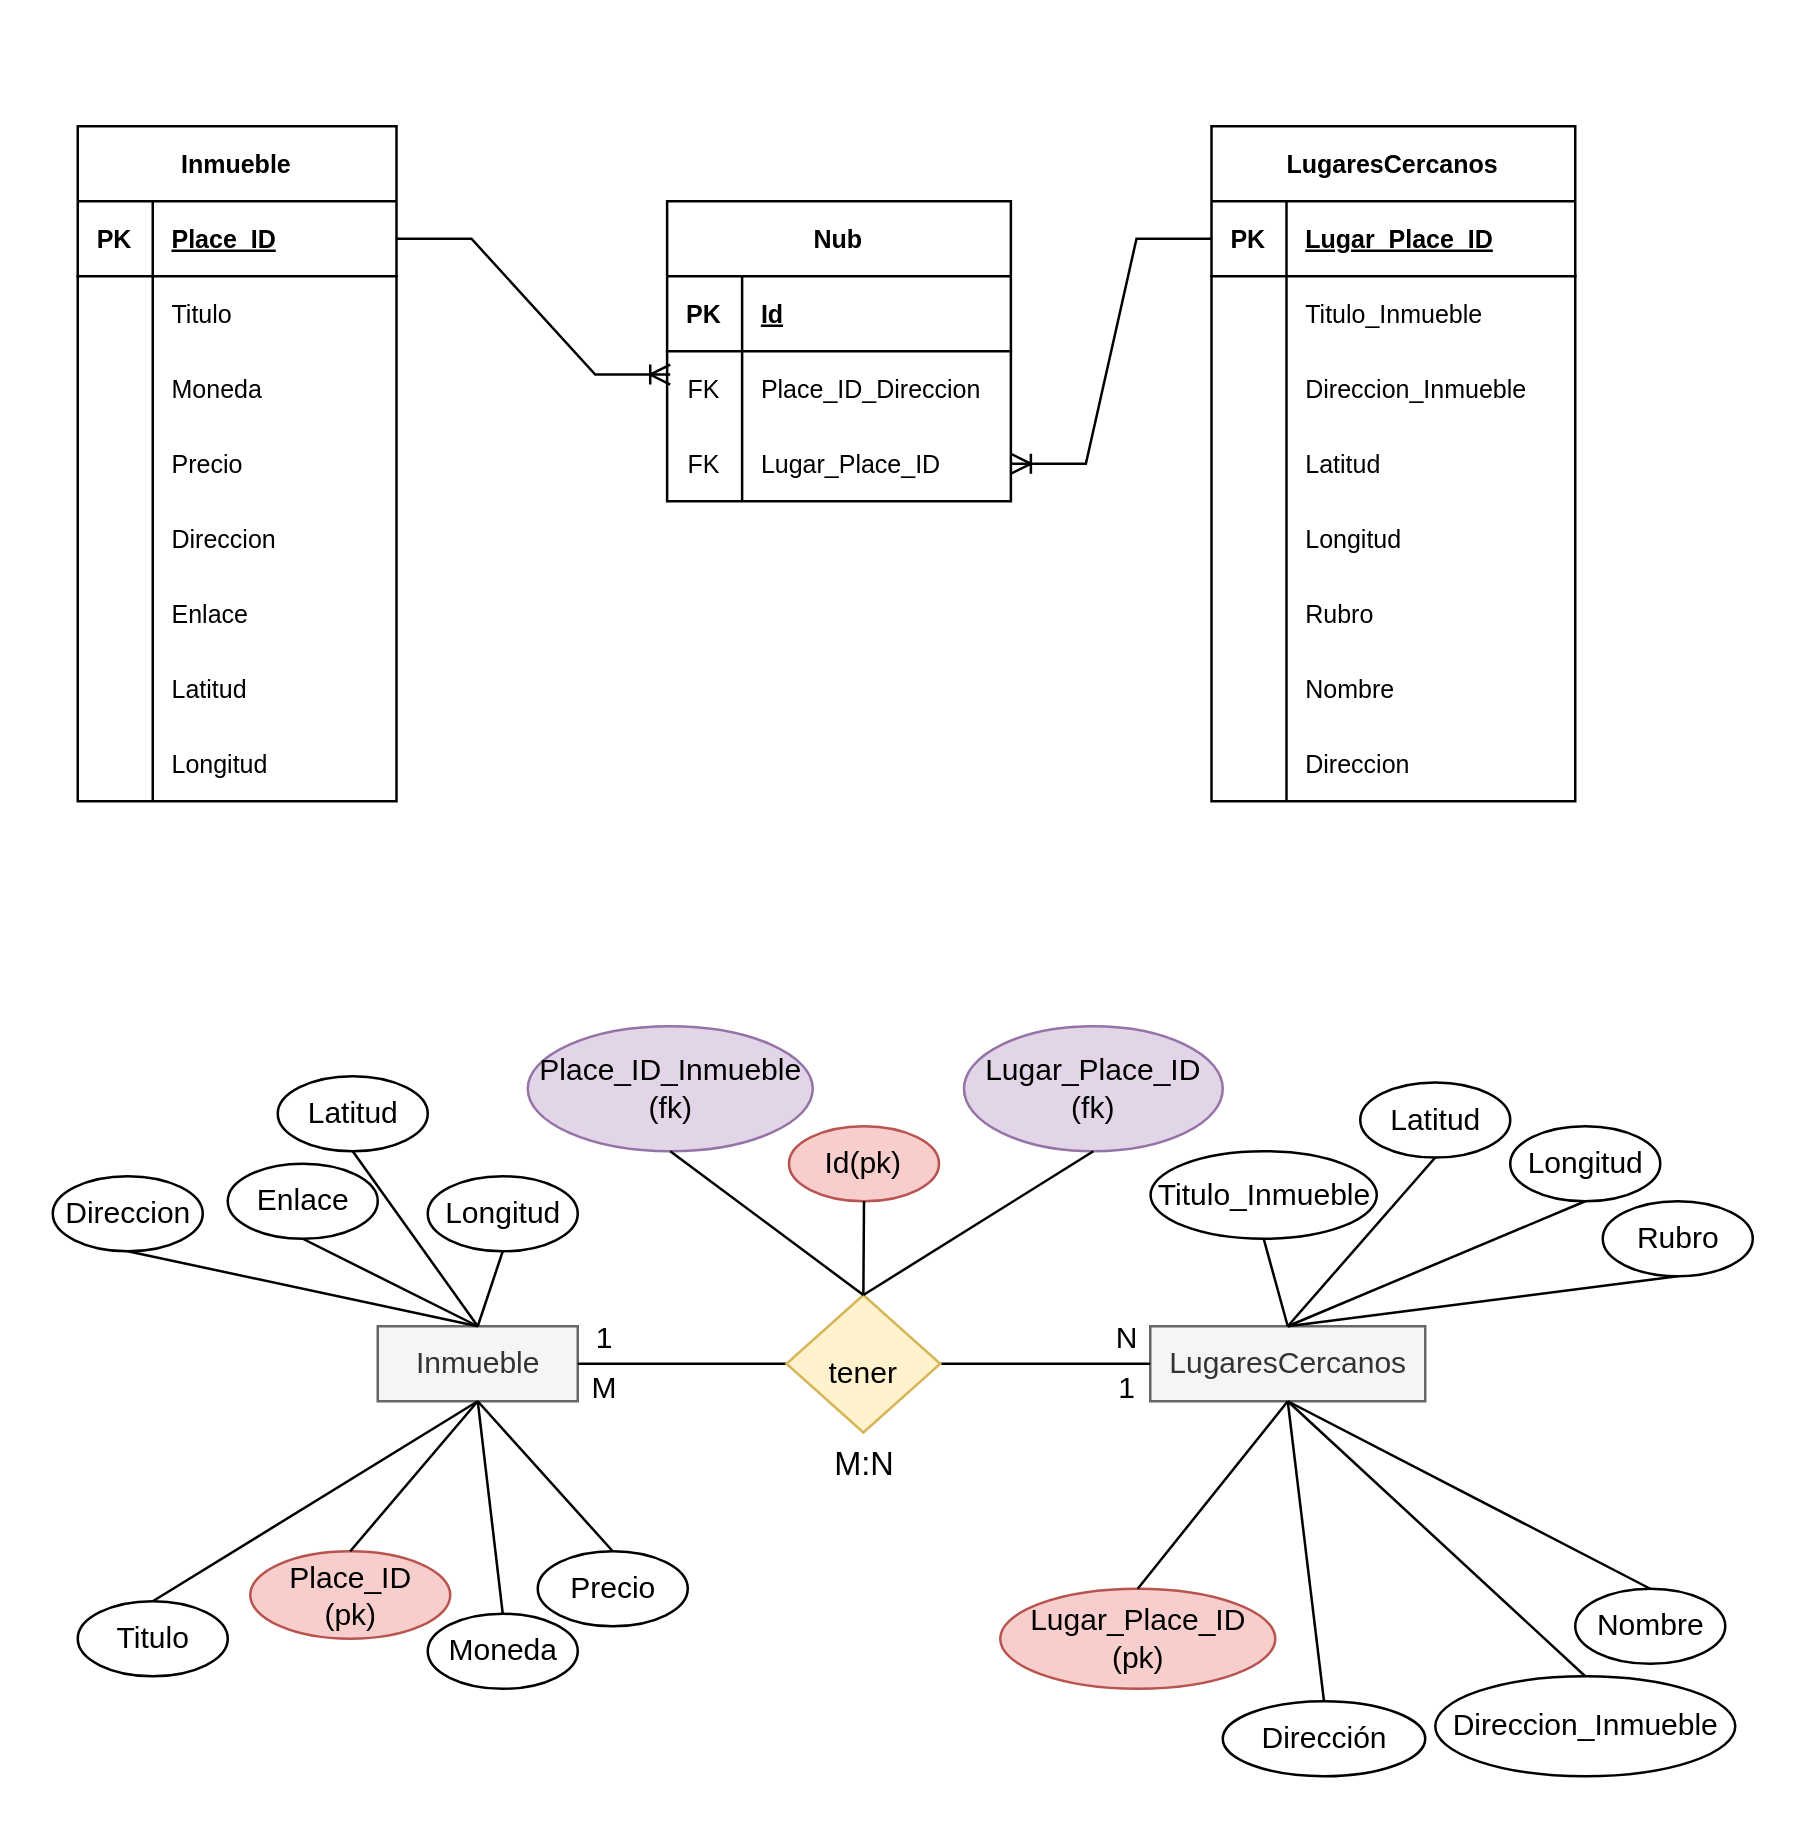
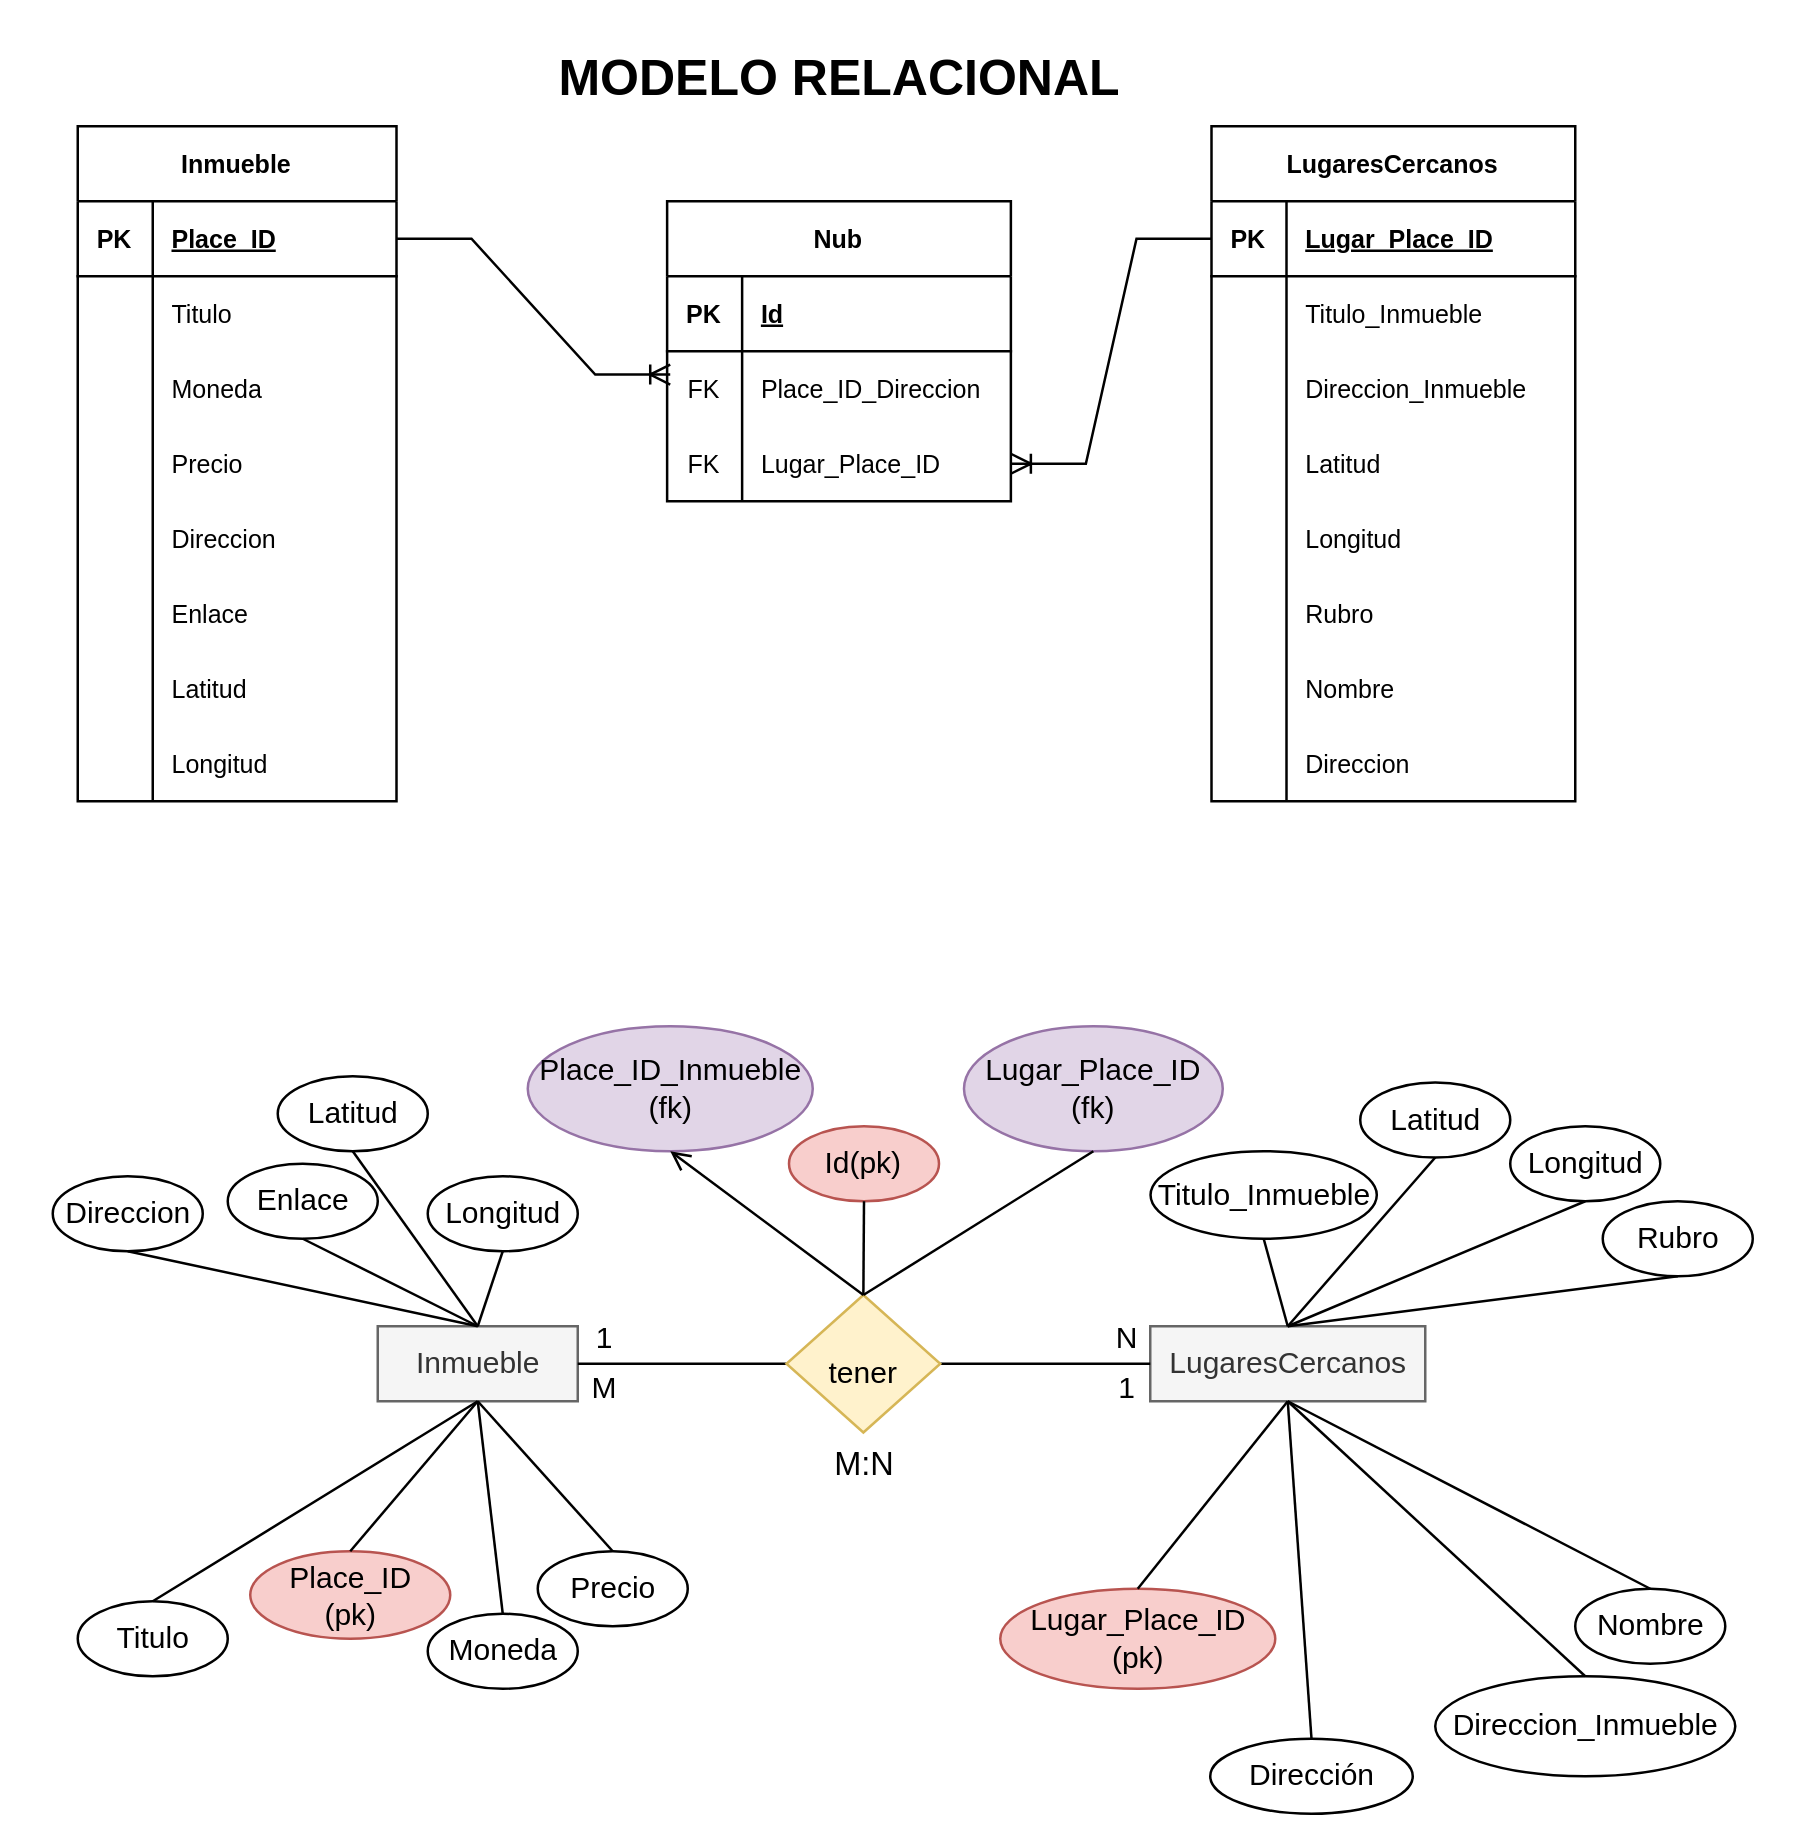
node "MODELO RELACIONAL": added
edge "Place_ID_Inmueble (fk)" -- "tener": arrowhead none -> open
node "Dirección": moved (1324, 1739) -> (1311, 1776)
